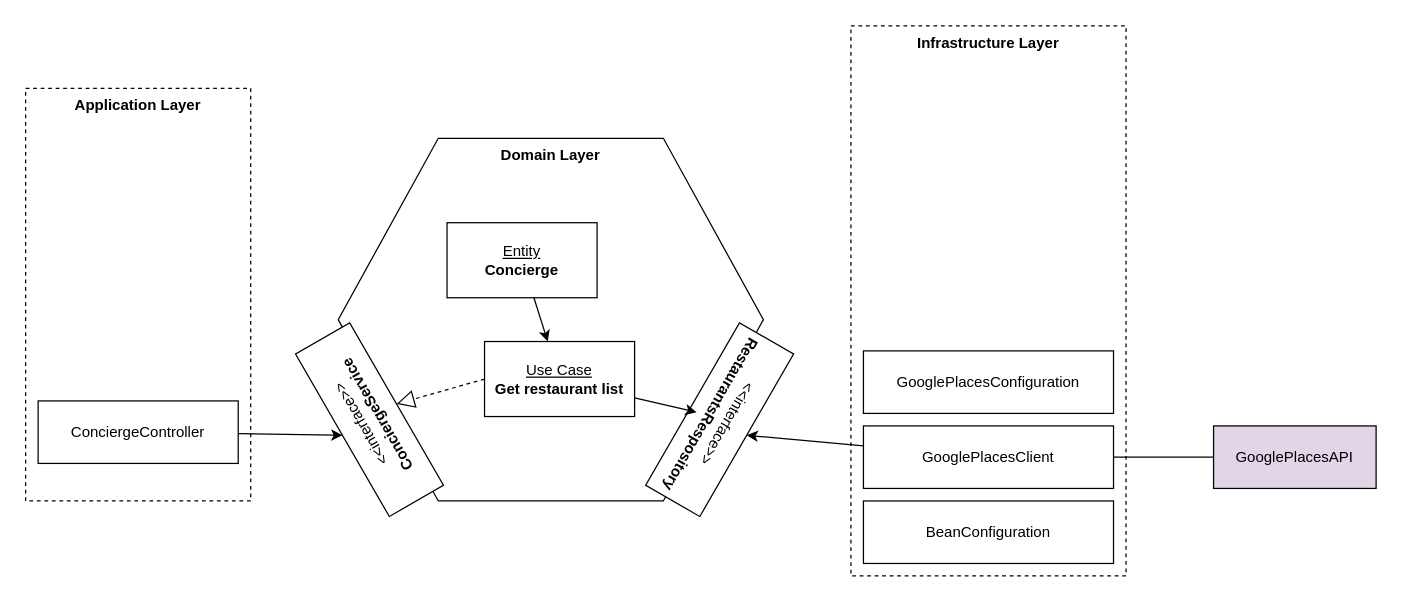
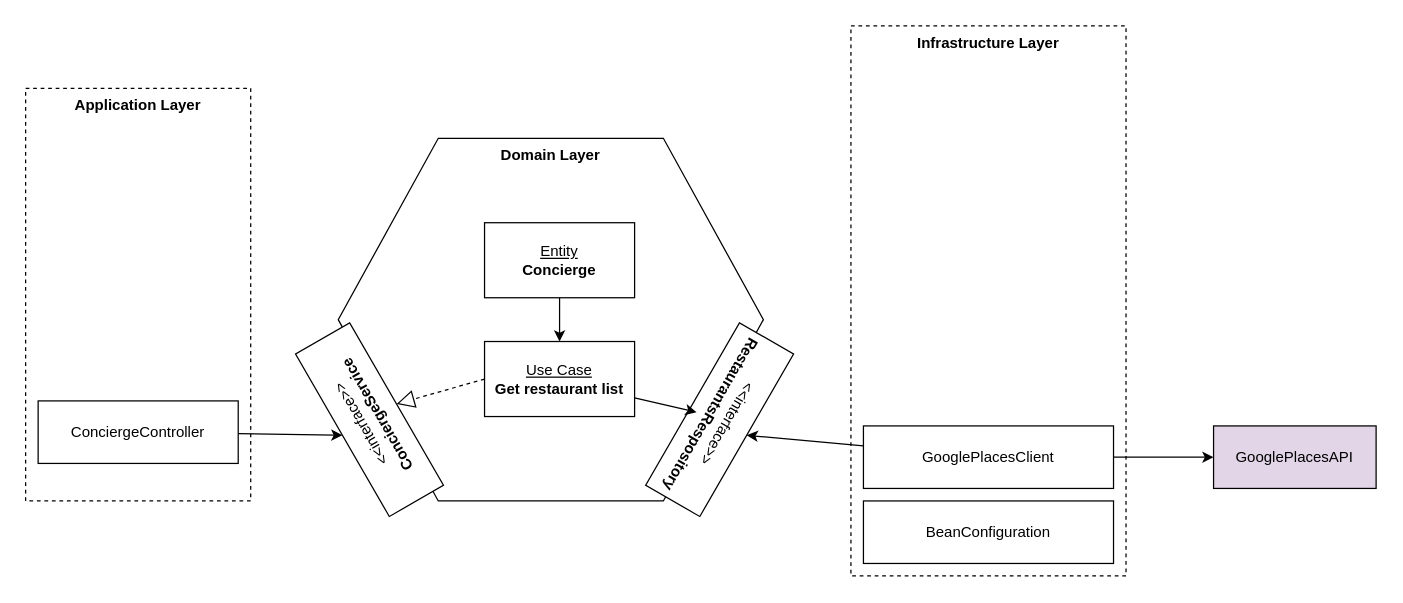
node "Entity Concierge": moved (522, 260) -> (559, 260)
node "GooglePlacesConfiguration": removed
edge "GooglePlacesClient" -- "GooglePlacesAPI": arrowhead none -> classic
